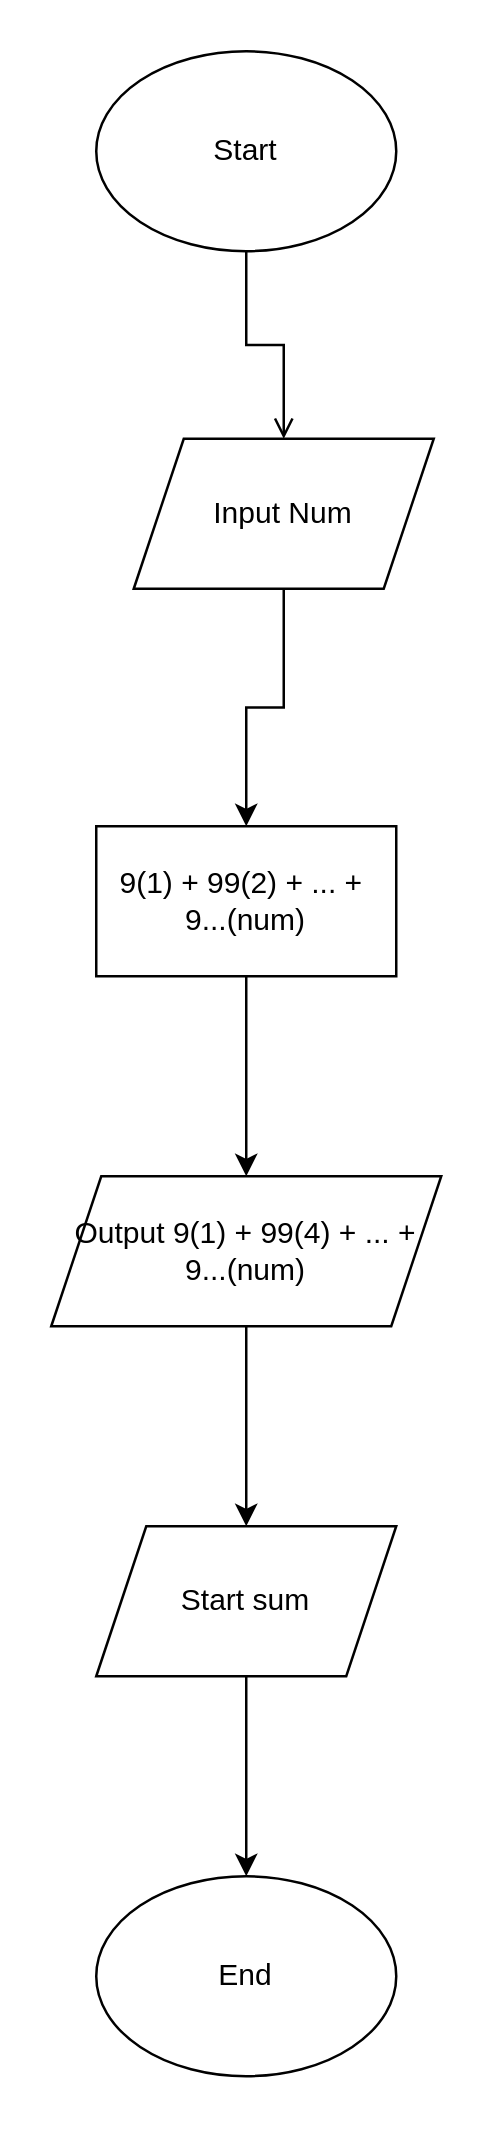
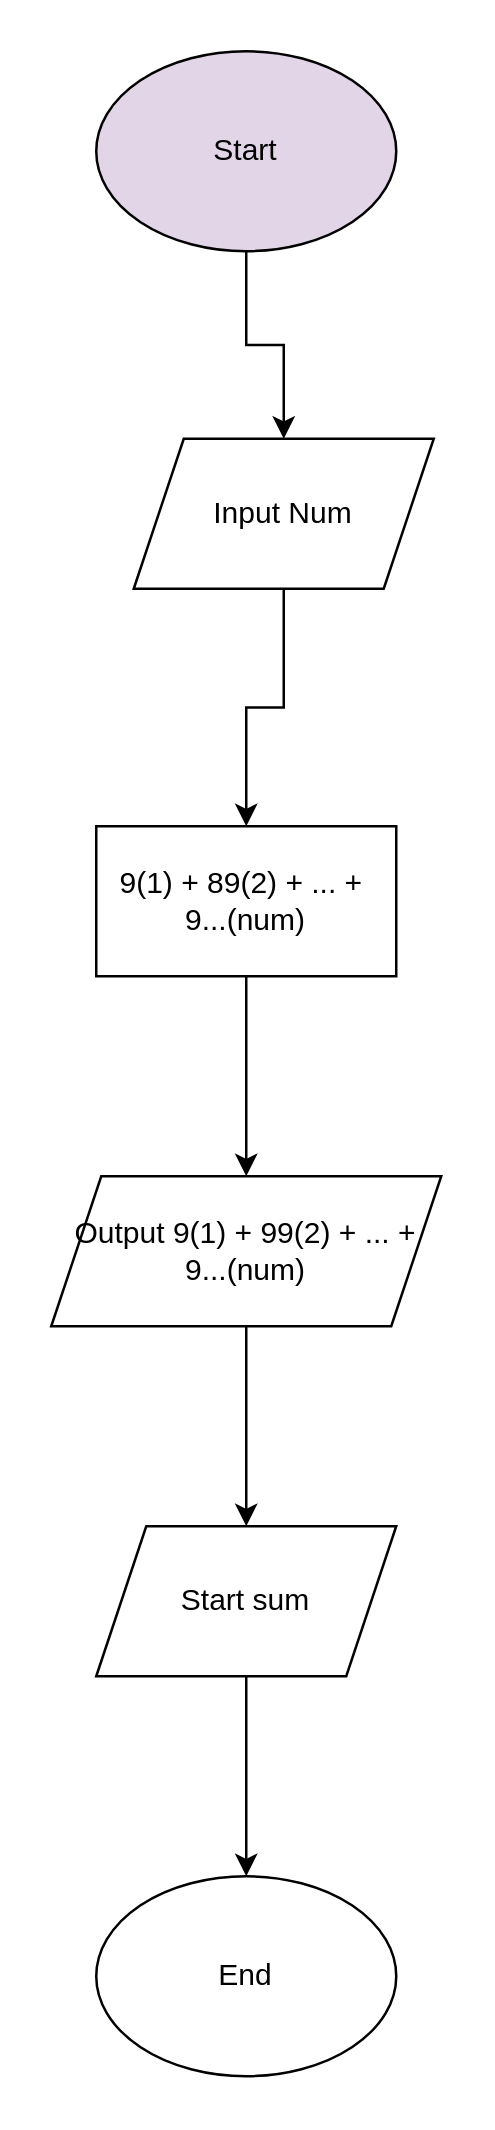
node "Start": fillcolor #ffffff -> #e1d5e7
edge "Start" -> "Input Num": arrowhead open -> classic
node "9(1) + 99(2) + ... + 9...(num)": label "9(1) + 99(2) + ... + 9...(num)" -> "9(1) + 89(2) + ... + 9...(num)"
node "Output 9(1) + 99(4) + ... + 9...(num)": label "Output 9(1) + 99(4) + ... + 9...(num)" -> "Output 9(1) + 99(2) + ... + 9...(num)"
